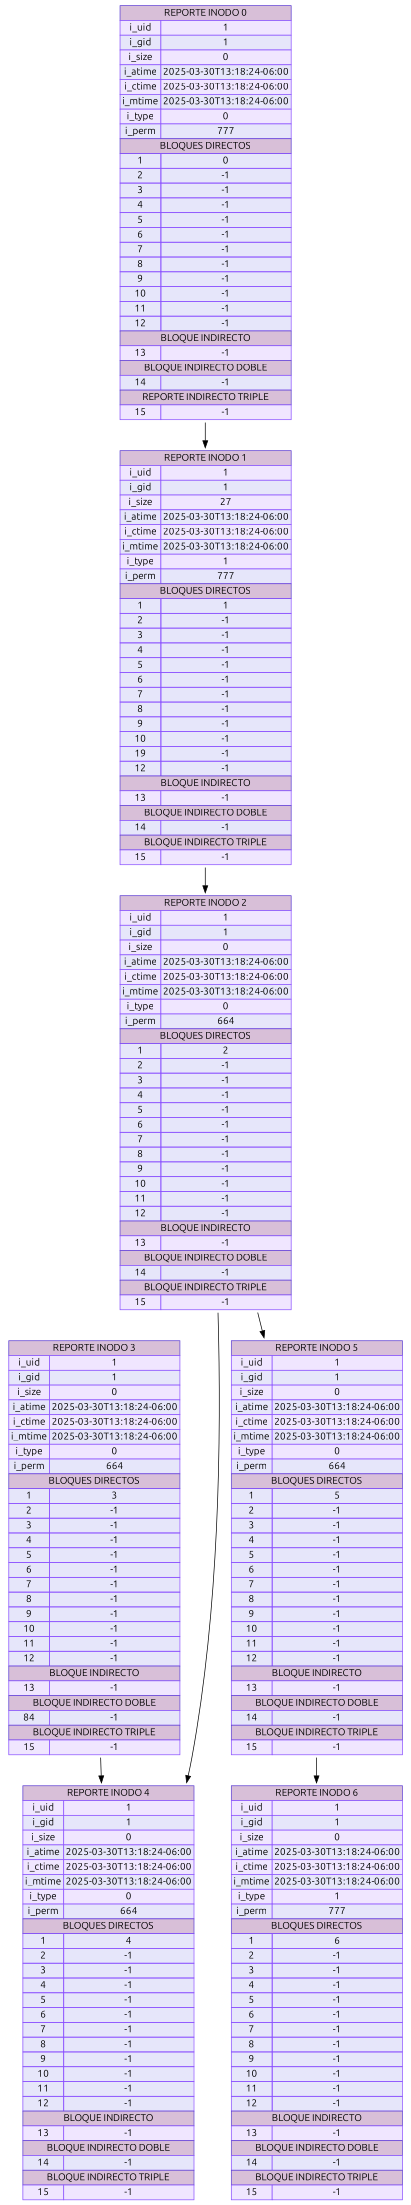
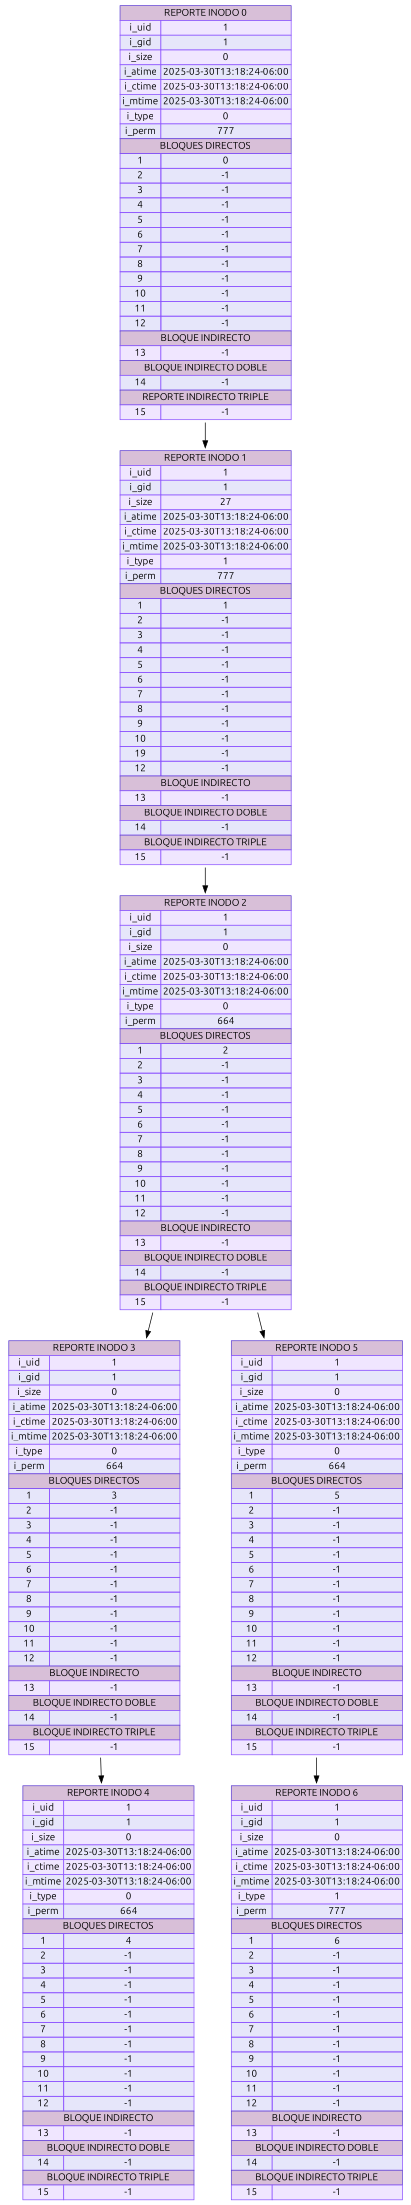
edge "REPORTE INODO 2" -> "REPORTE INODO 4": now "REPORTE INODO 2" -> "REPORTE INODO 3"
node "REPORTE INODO 3": text "84" -> "14"
